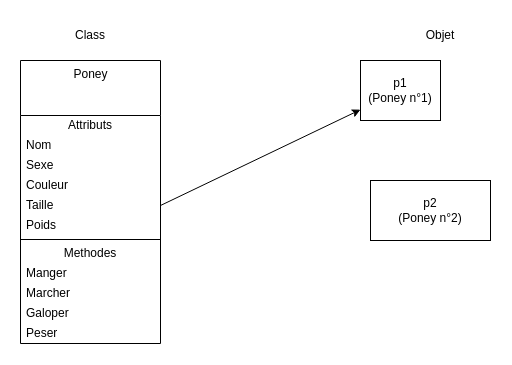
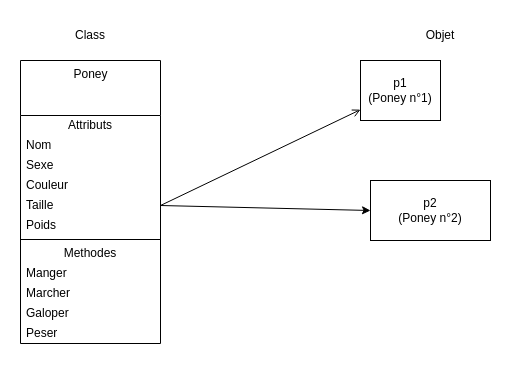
edge "Taille" -> "p1 (Poney n°1)": arrowhead classic -> open
edge "Taille" -> "p2 (Poney n°2)": added
